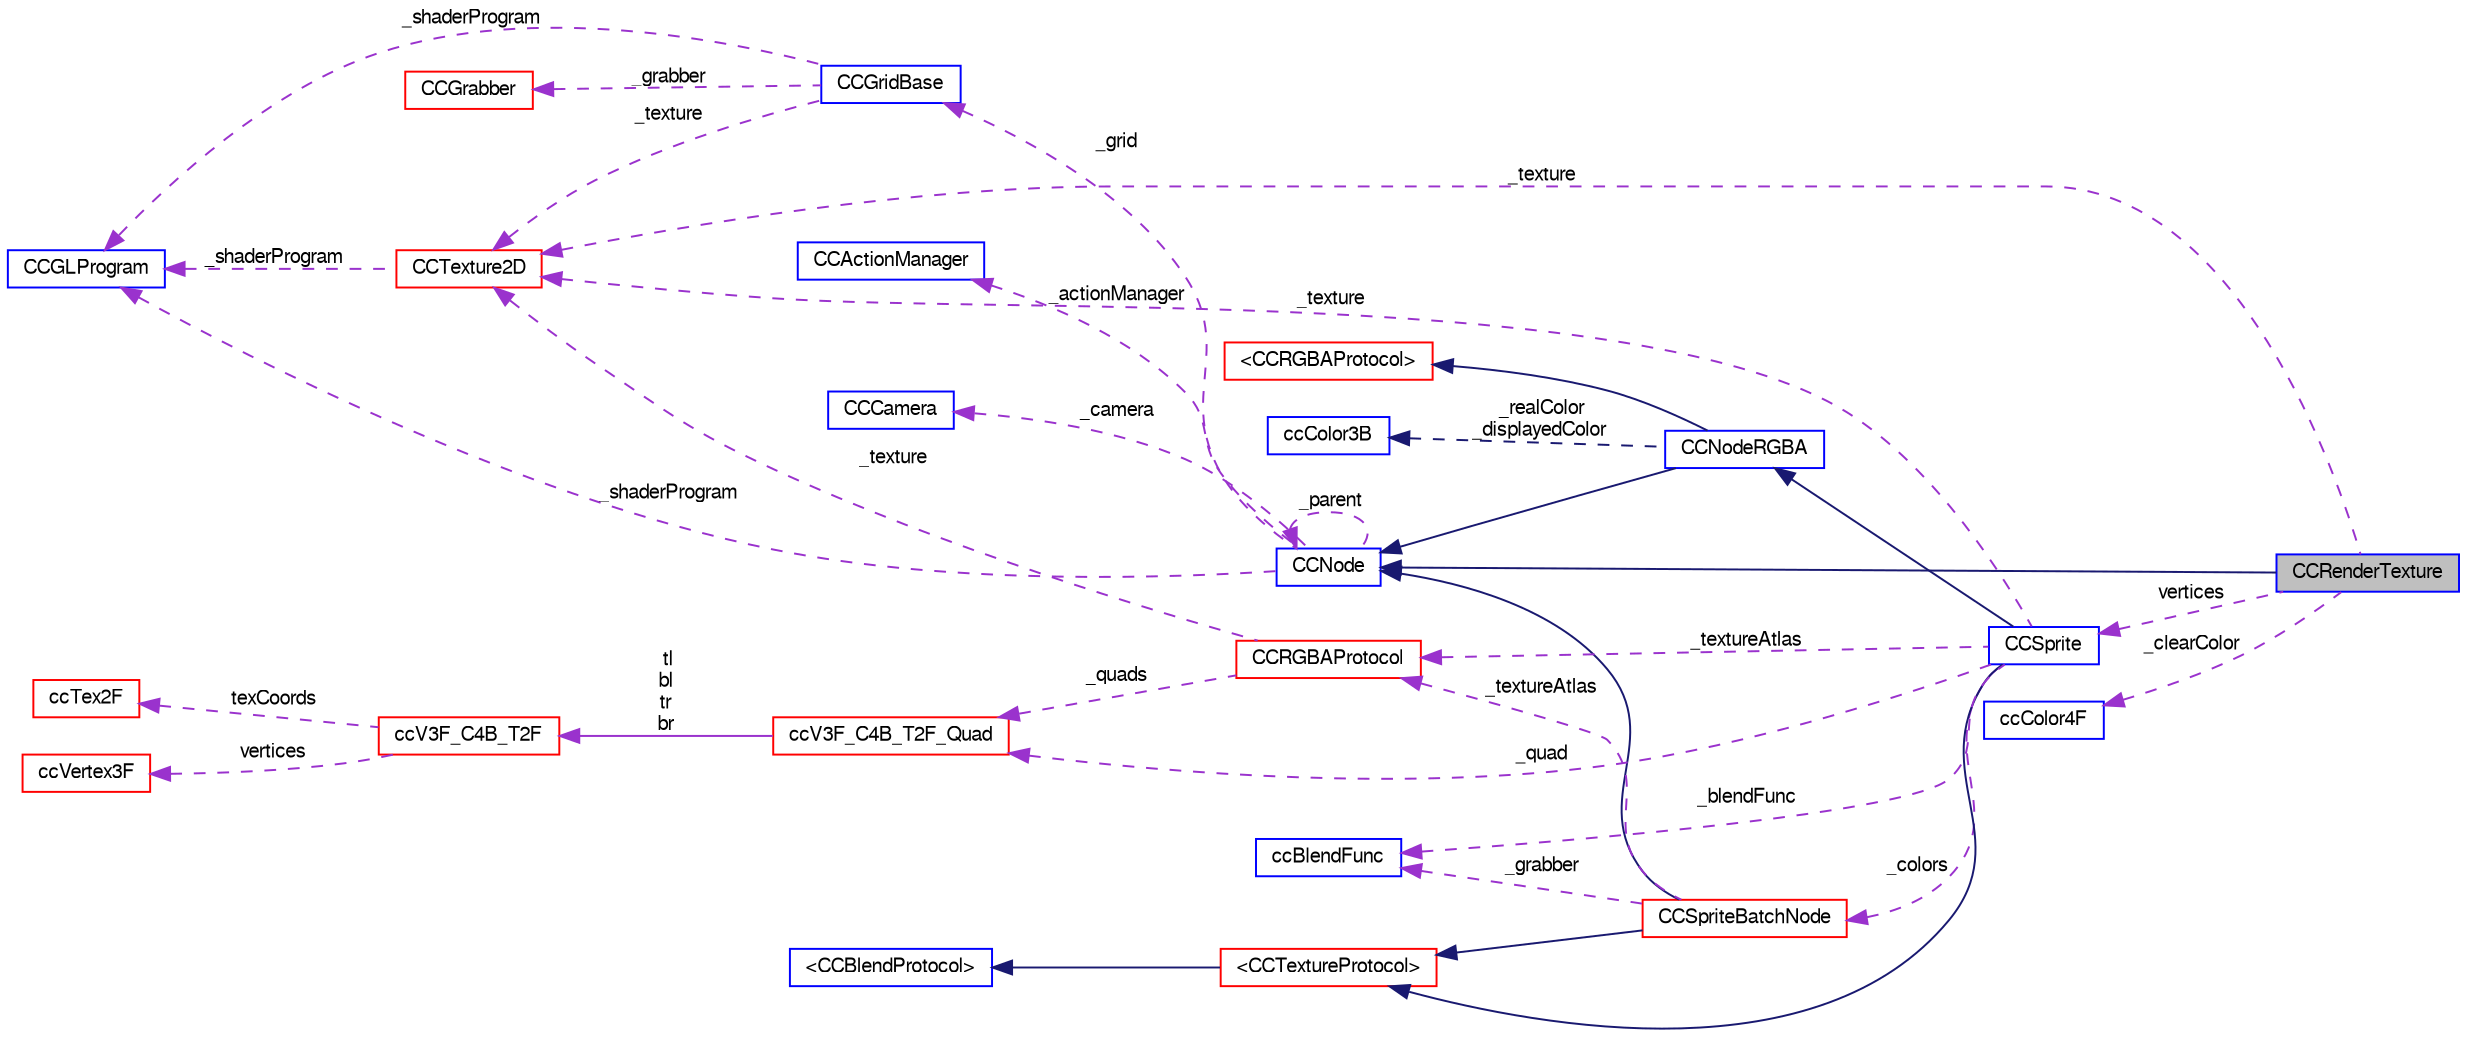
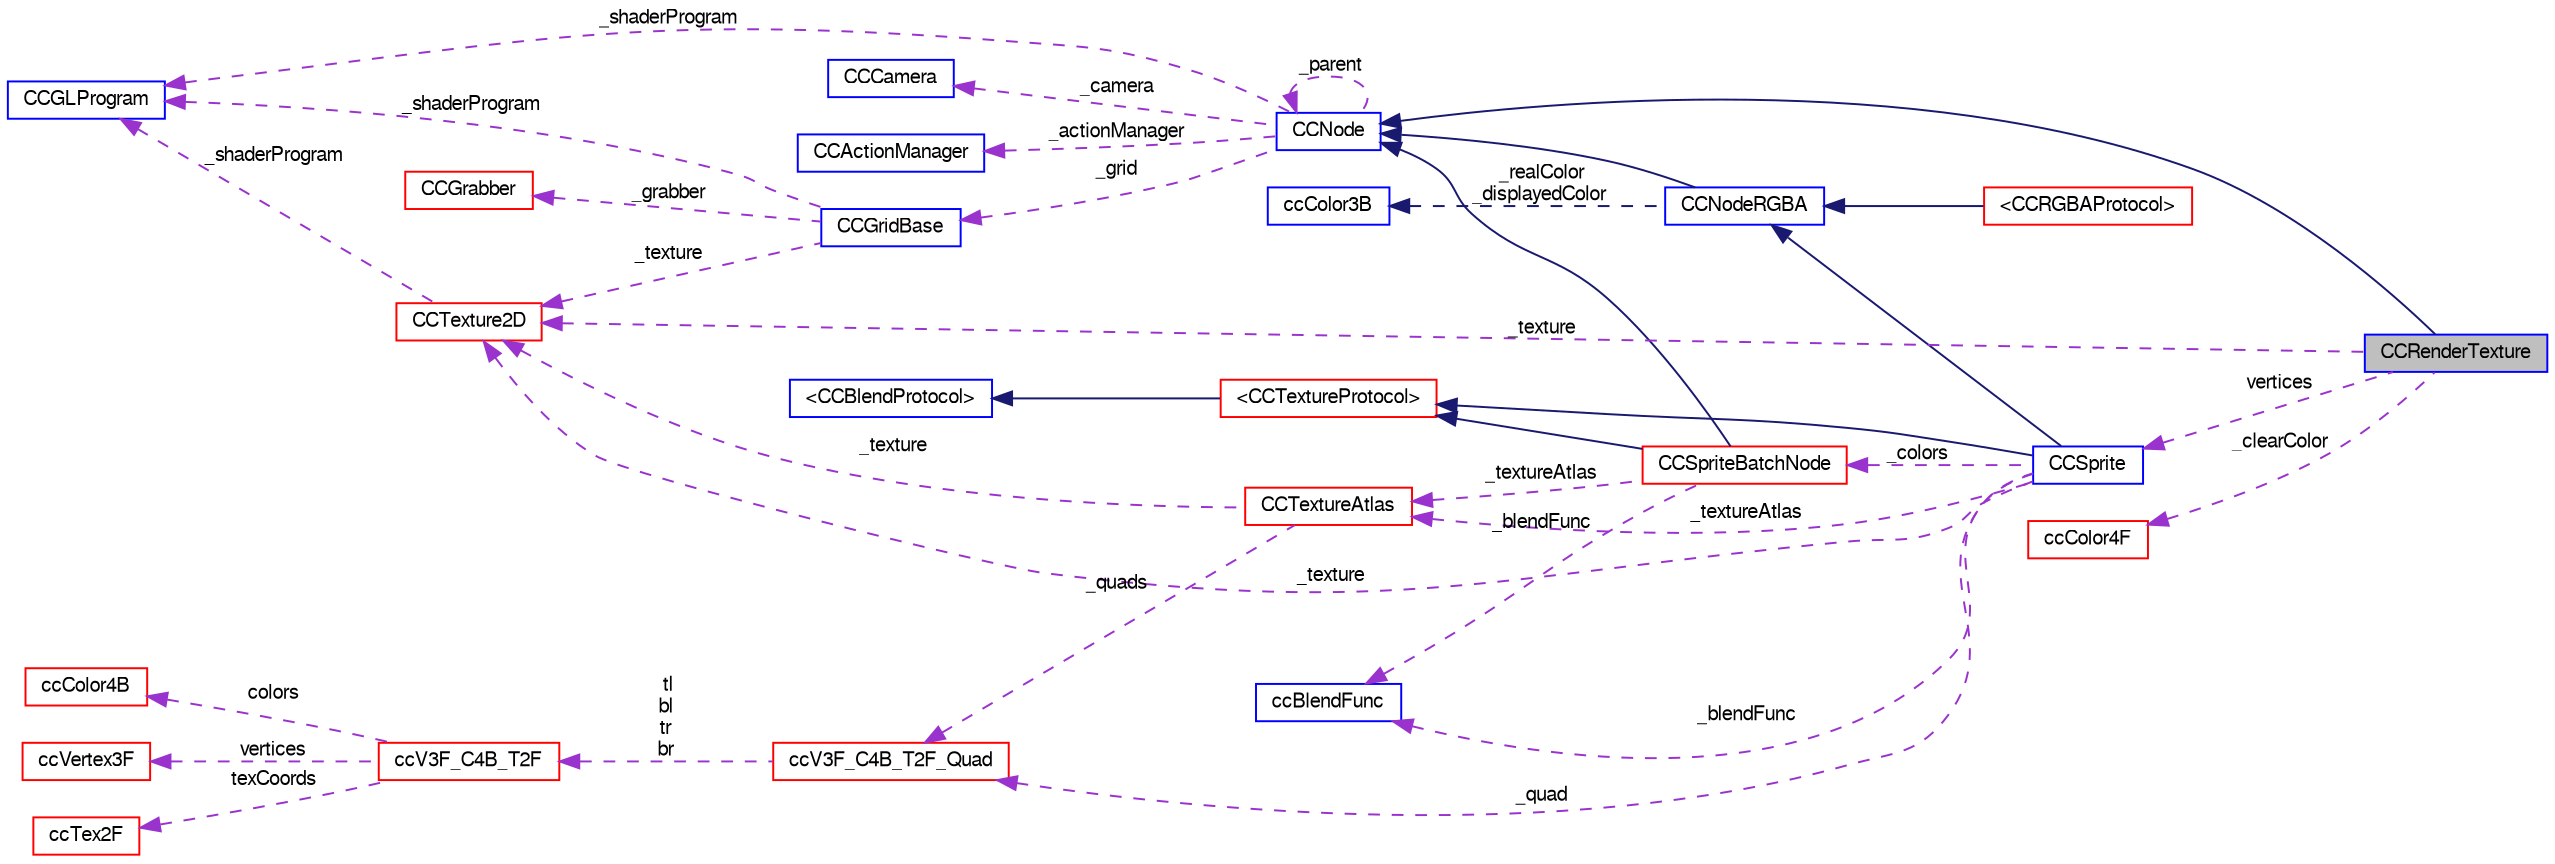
edge "CCNodeRGBA" -> "<CCRGBAProtocol>": reversed
node "CCRGBAProtocol": label "CCRGBAProtocol" -> "CCTextureAtlas"
node "ccColor4B": added
node "ccColor4F": color blue -> red
edge "ccV3F_C4B_T2F_Quad" -> "ccV3F_C4B_T2F": style solid -> dashed
edge "CCSpriteBatchNode" -> "ccBlendFunc": label " _grabber" -> " _blendFunc"
